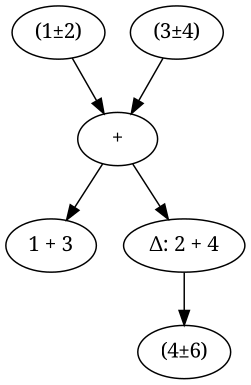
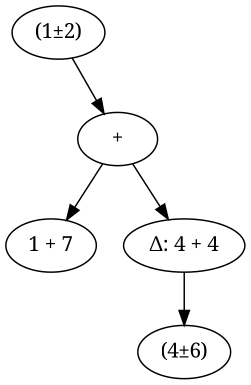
node "(3±4)": removed
node "1 + 3": label "1 + 3" -> "1 + 7"
node "Δ: 2 + 4": label "Δ: 2 + 4" -> "Δ: 4 + 4"
